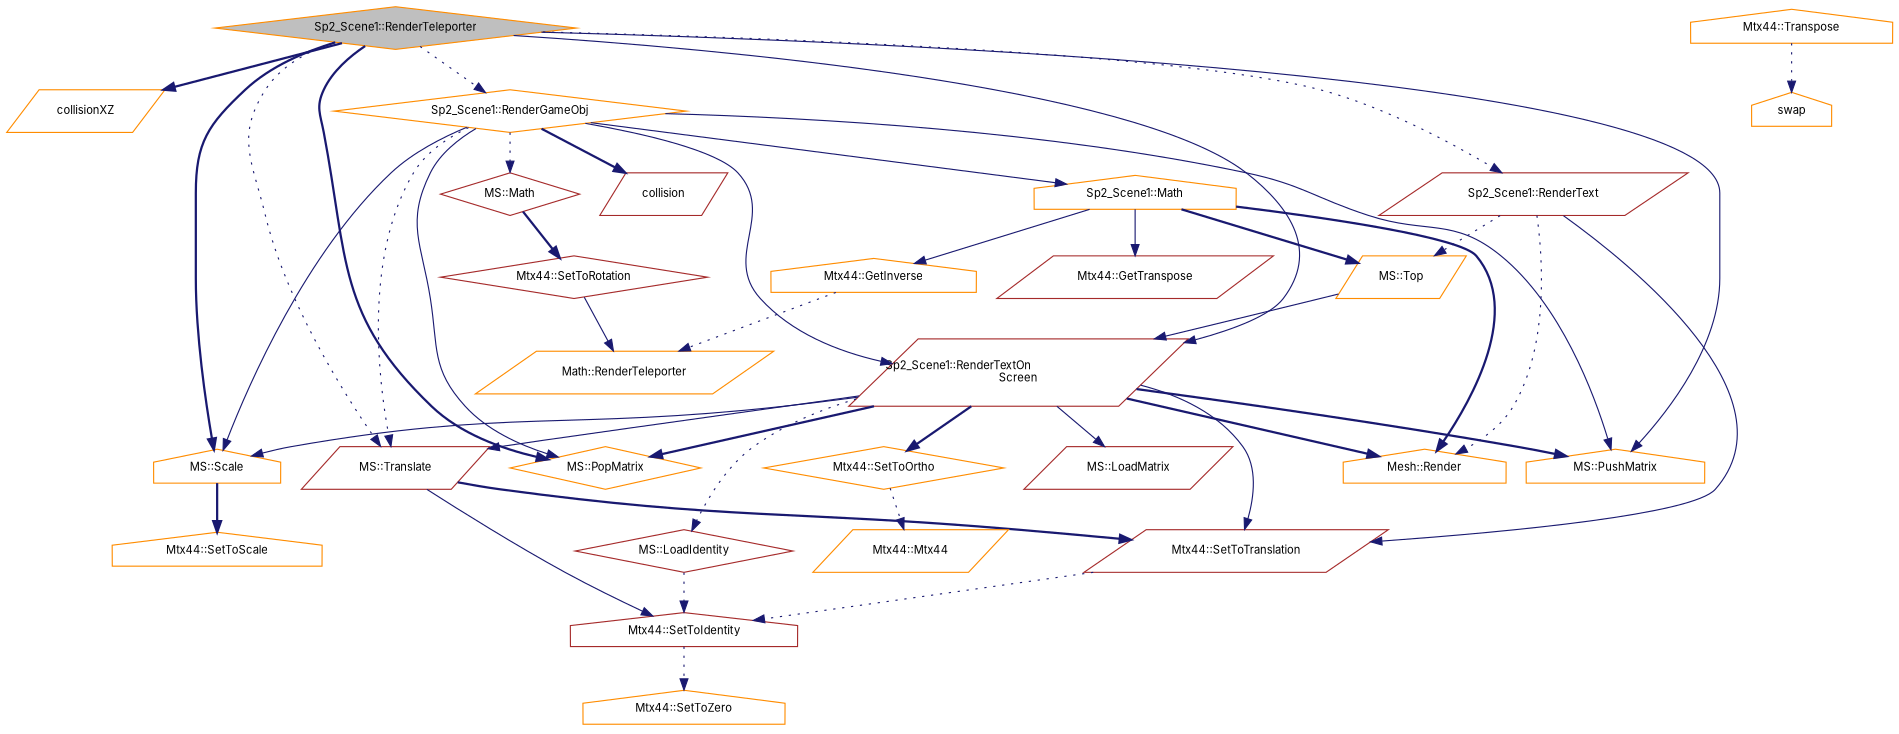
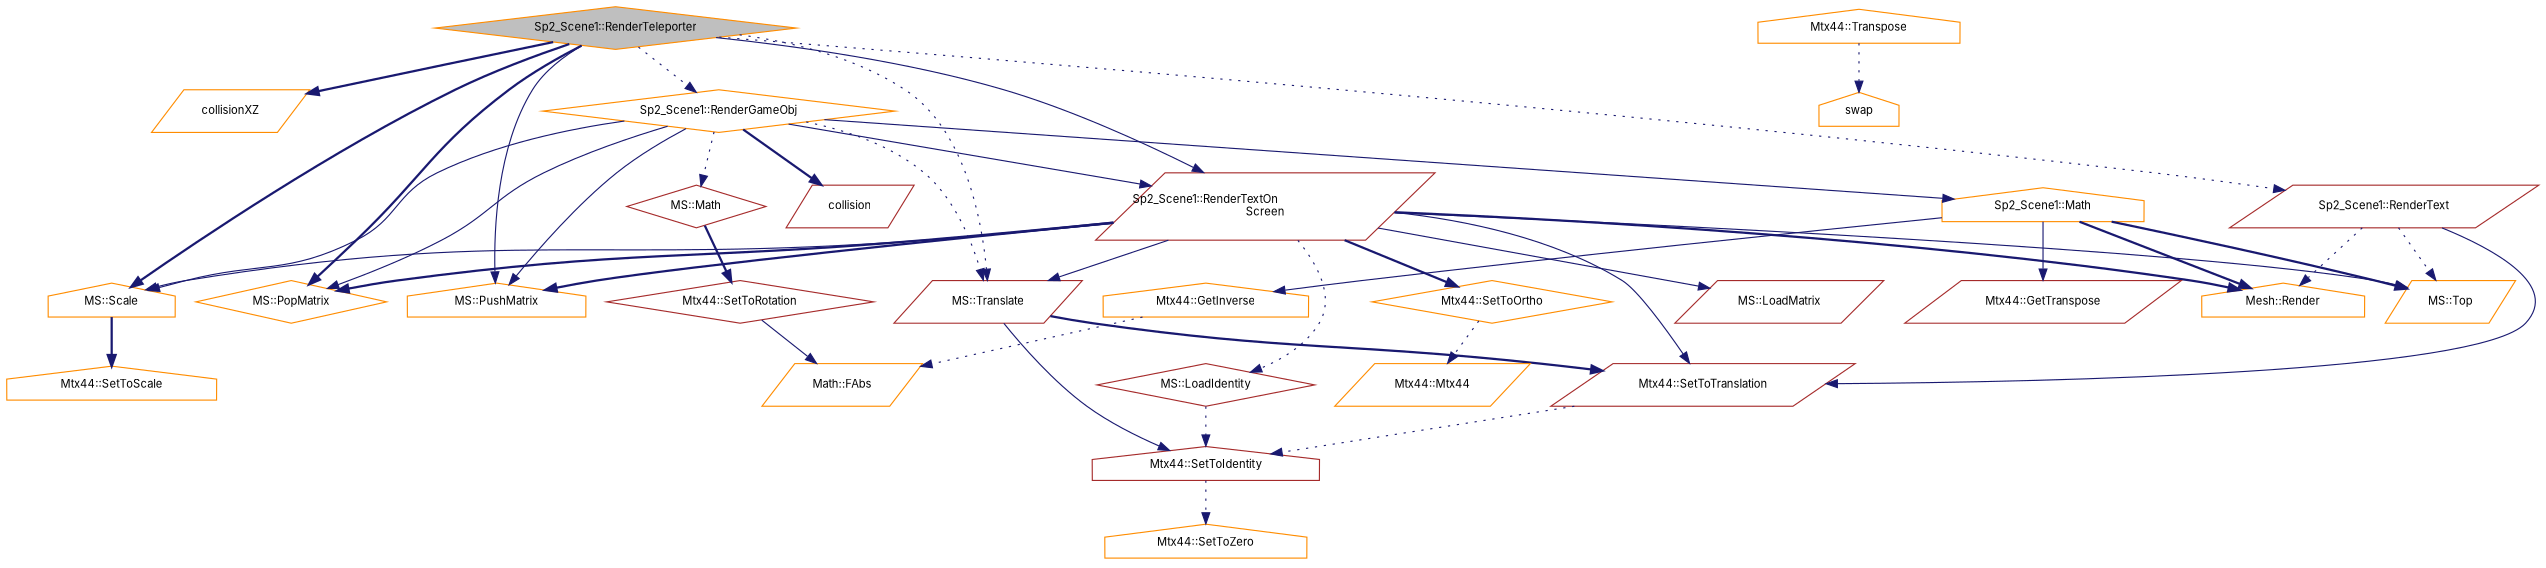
edge "MS::Top" -> "Sp2_Scene1::RenderTextOn Screen": reversed
node "Math::RenderTeleporter": label "Math::RenderTeleporter" -> "Math::FAbs"
